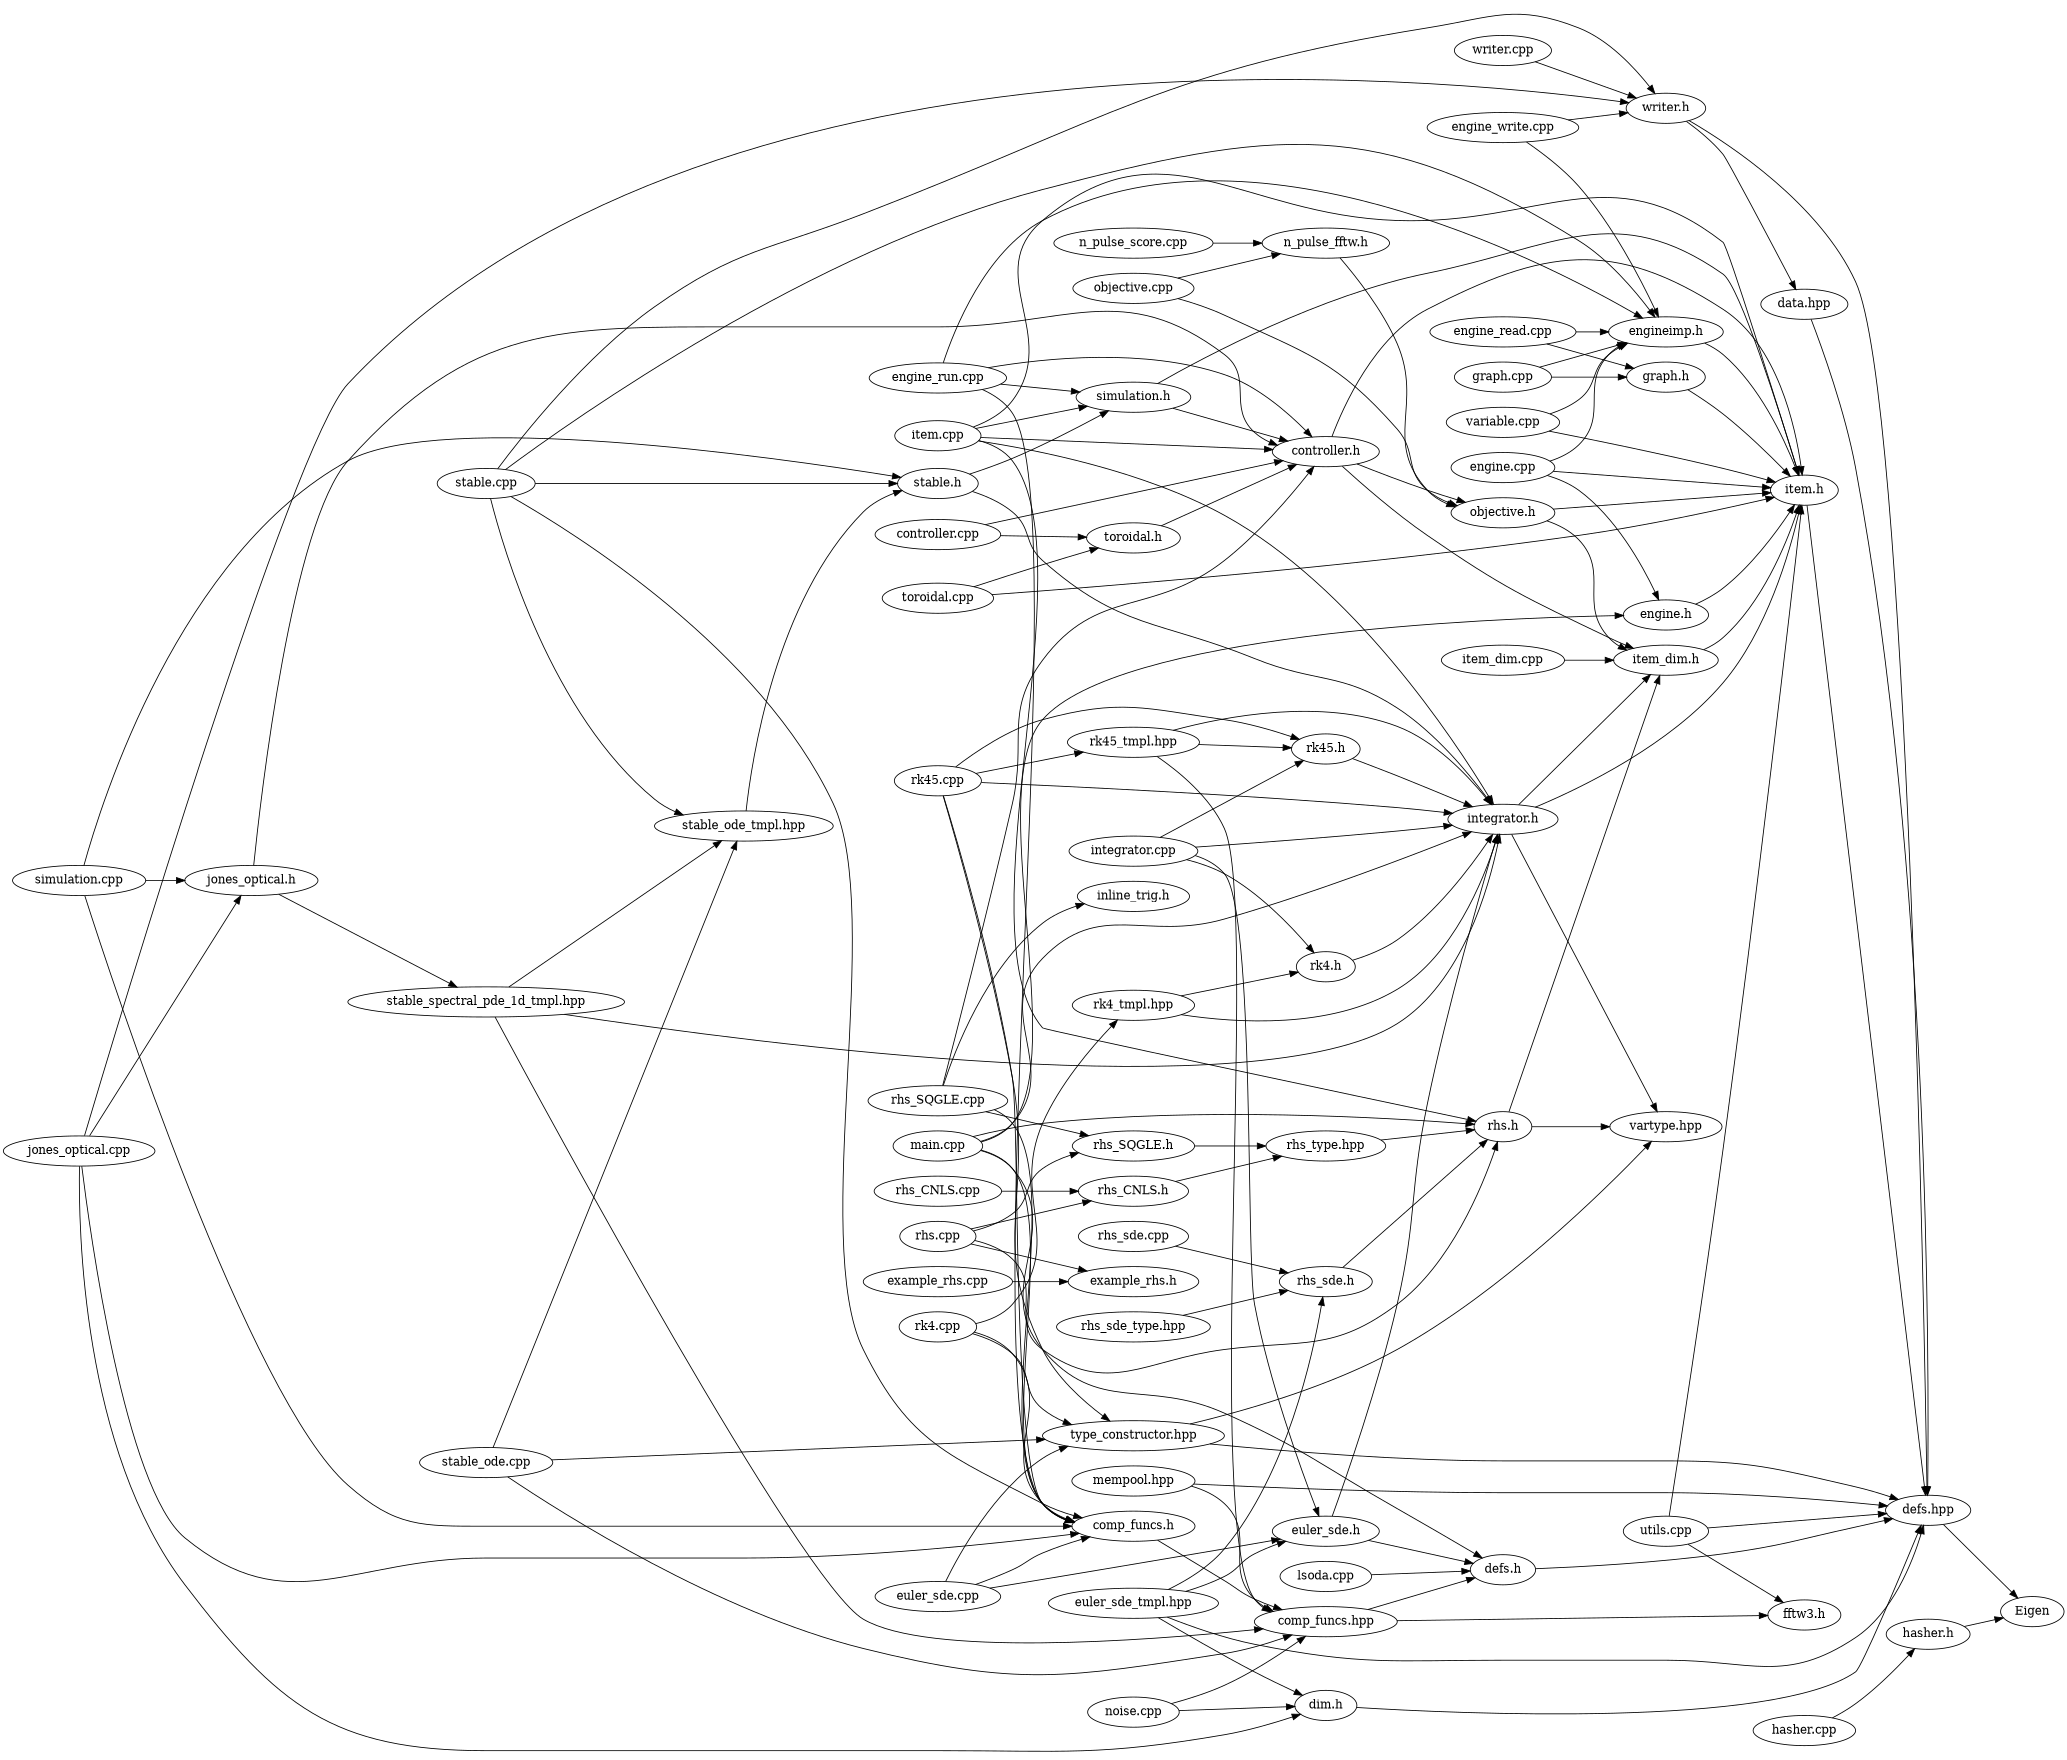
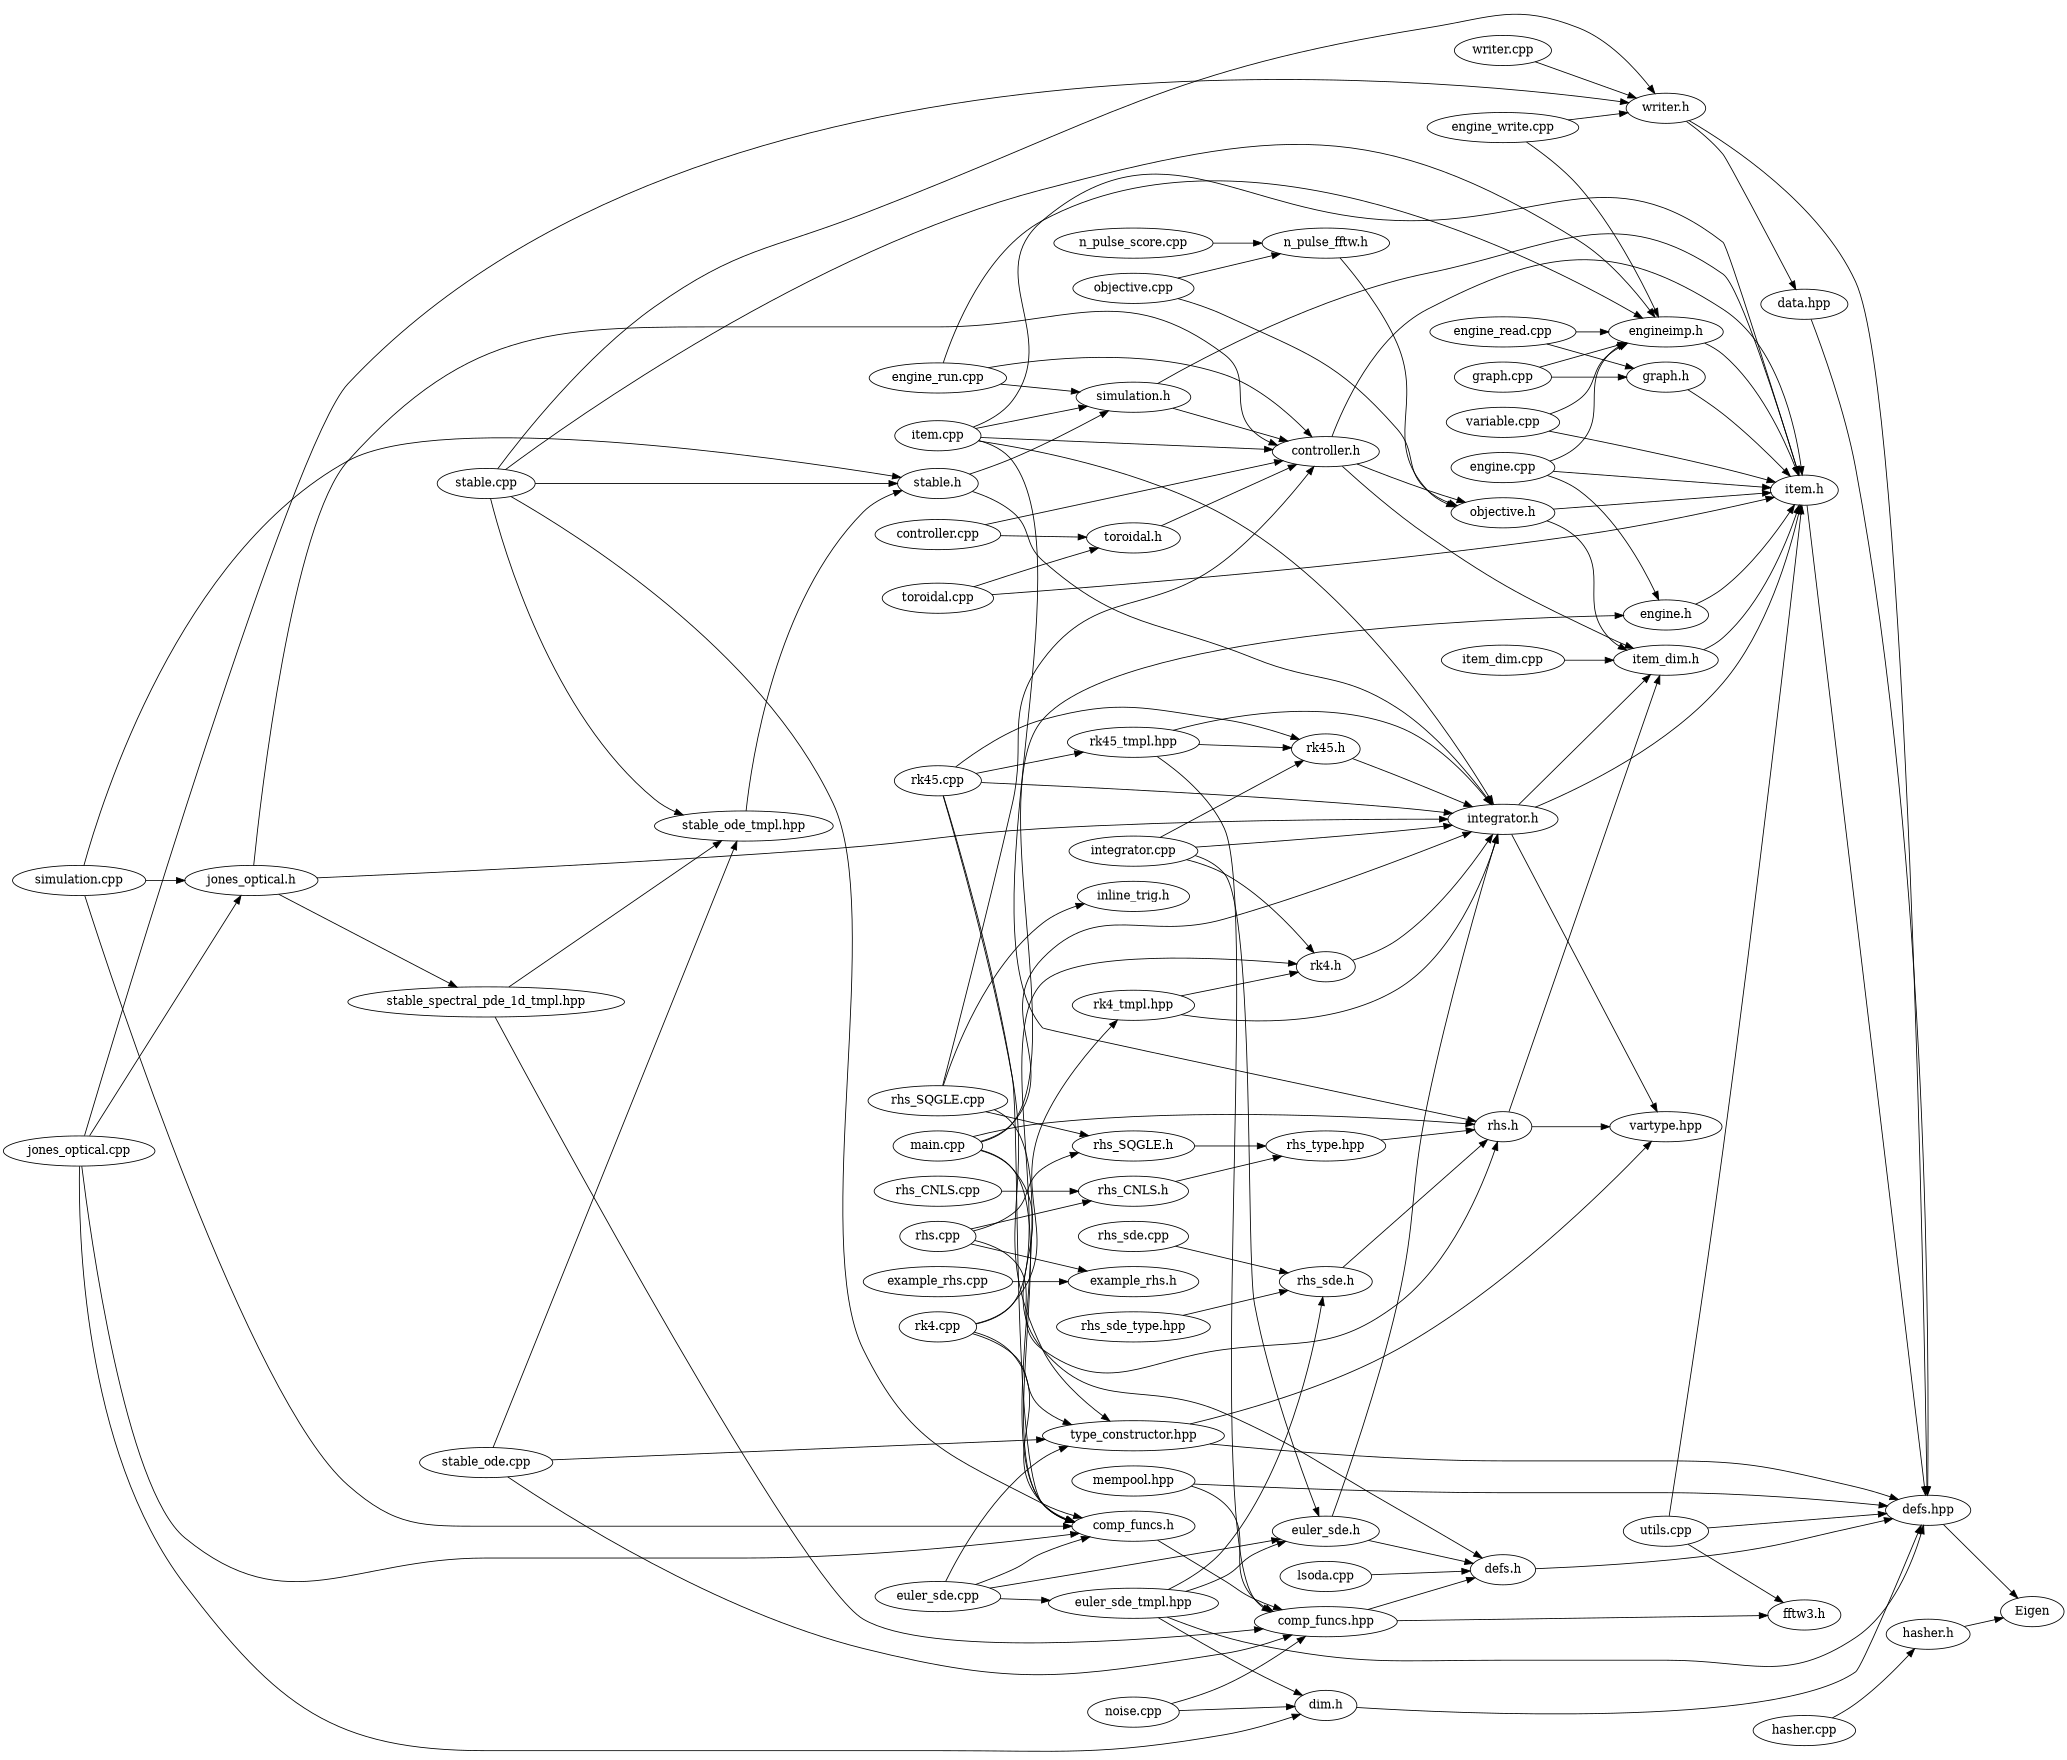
edge "engine_run.cpp" -> "comp_funcs.h": removed
edge "rk4.cpp" -> "rk4.h": added
edge "stable_spectral_pde_1d_tmpl.hpp" -> "integrator.h": now "jones_optical.h" -> "integrator.h"
edge "euler_sde.cpp" -> "euler_sde_tmpl.hpp": added
